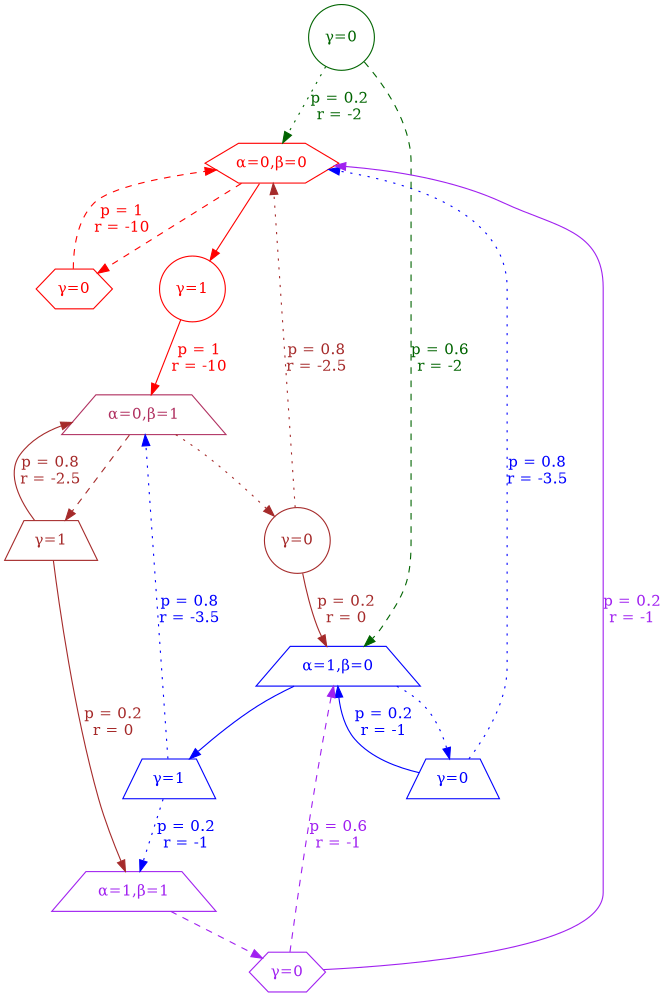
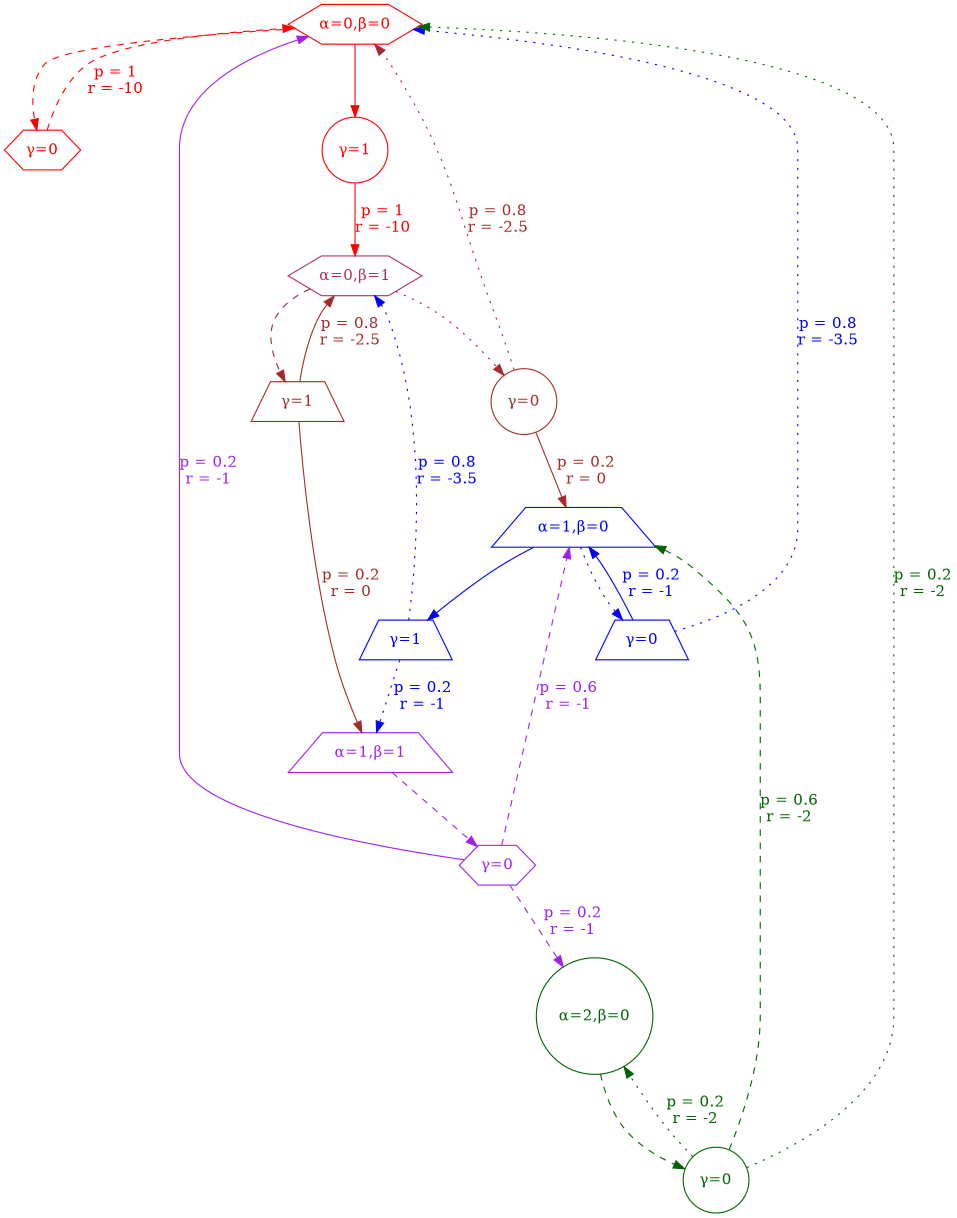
node "α=0,β=1": shape trapezium -> hexagon
node "α=2,β=0": added
